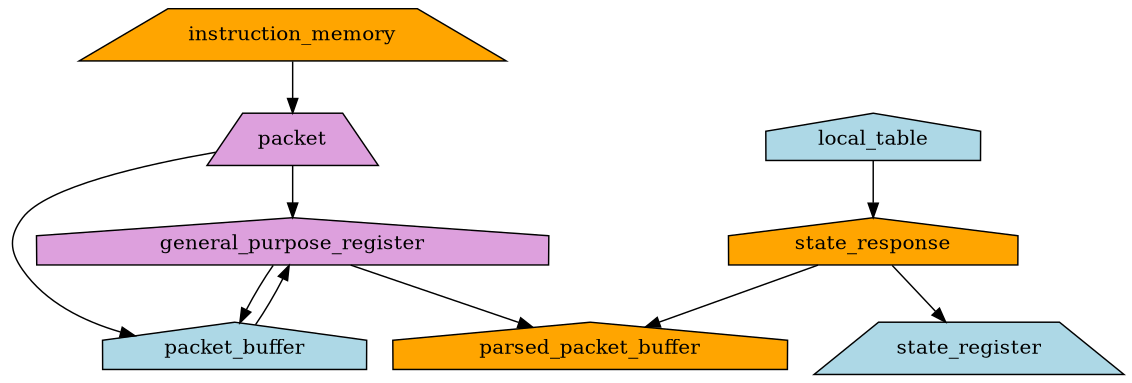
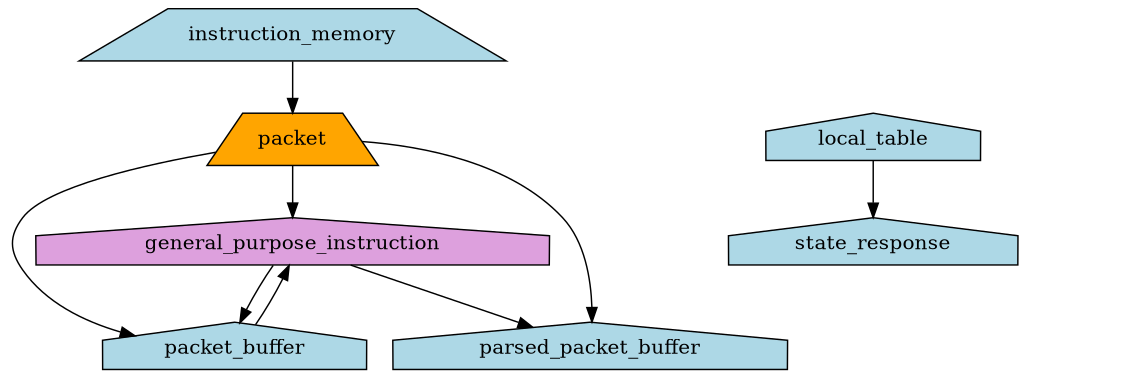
node "instruction_memory": fillcolor orange -> lightblue
node "packet": fillcolor plum -> orange
node "general_purpose_register": label "general_purpose_register" -> "general_purpose_instruction"
node "state_response": fillcolor orange -> lightblue
edge "state_response" -> "parsed_packet_buffer": now "packet" -> "parsed_packet_buffer"
node "parsed_packet_buffer": fillcolor orange -> lightblue
node "state_register": removed
